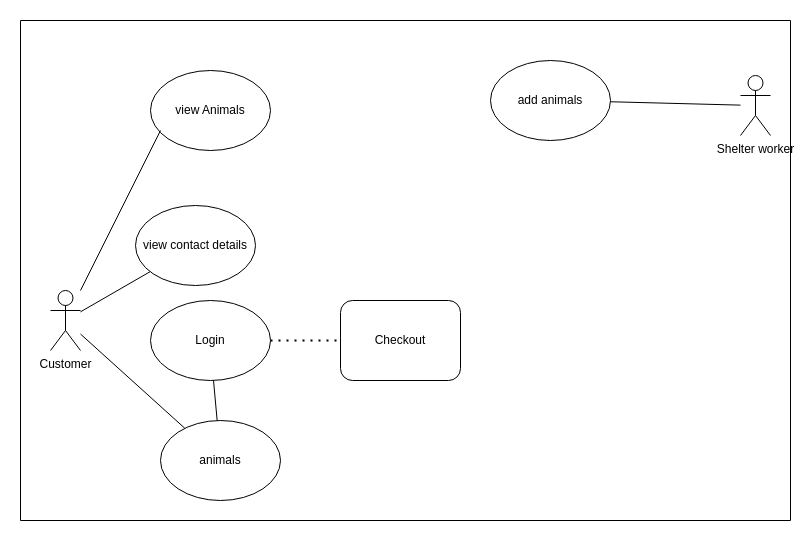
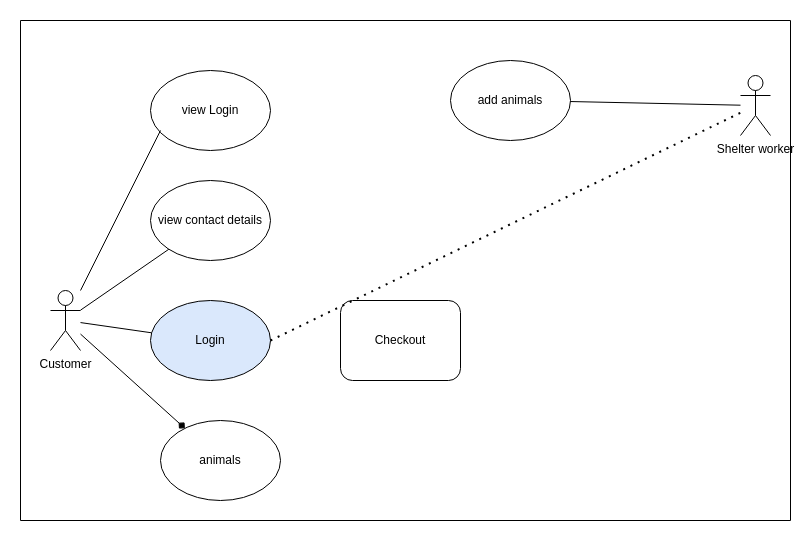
node "add animals": moved (551, 101) -> (511, 101)
node "view Animals": label "view Animals" -> "view Login"
node "view contact details": moved (196, 246) -> (211, 221)
node "Login": fillcolor #ffffff -> #dae8fc
edge "Login" -- "Checkout": now "Login" -- "Shelter worker"
edge "Login" -- "animals": now "Login" -- "Customer"
edge "Customer" -- "animals": arrowhead none -> diamond
